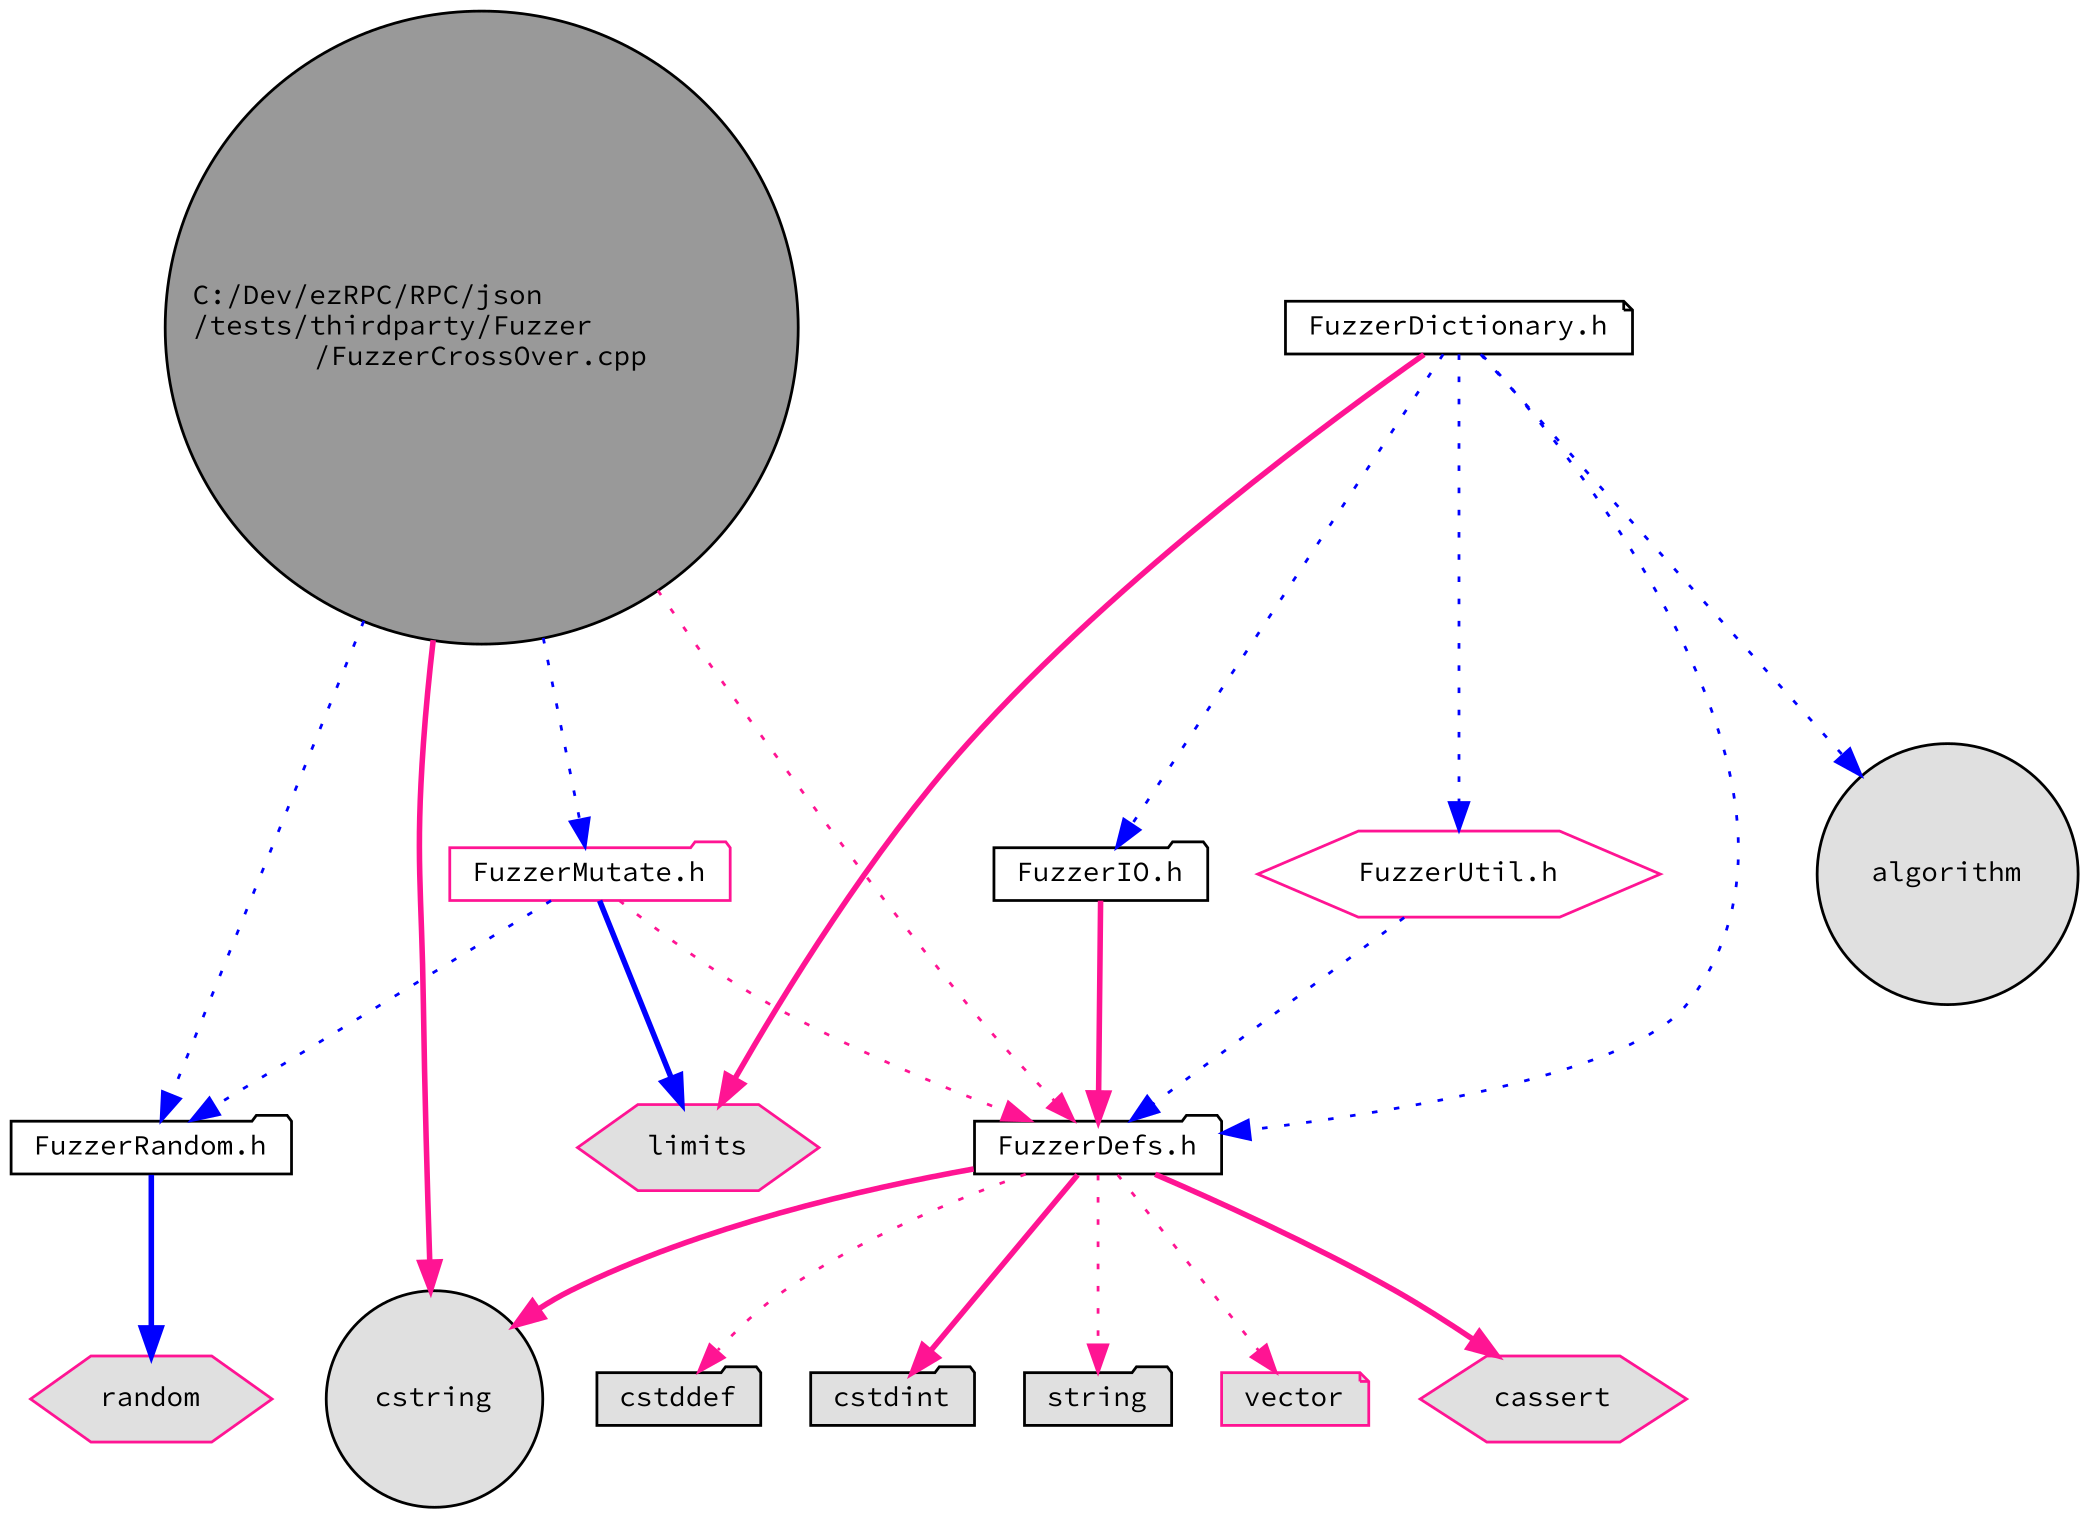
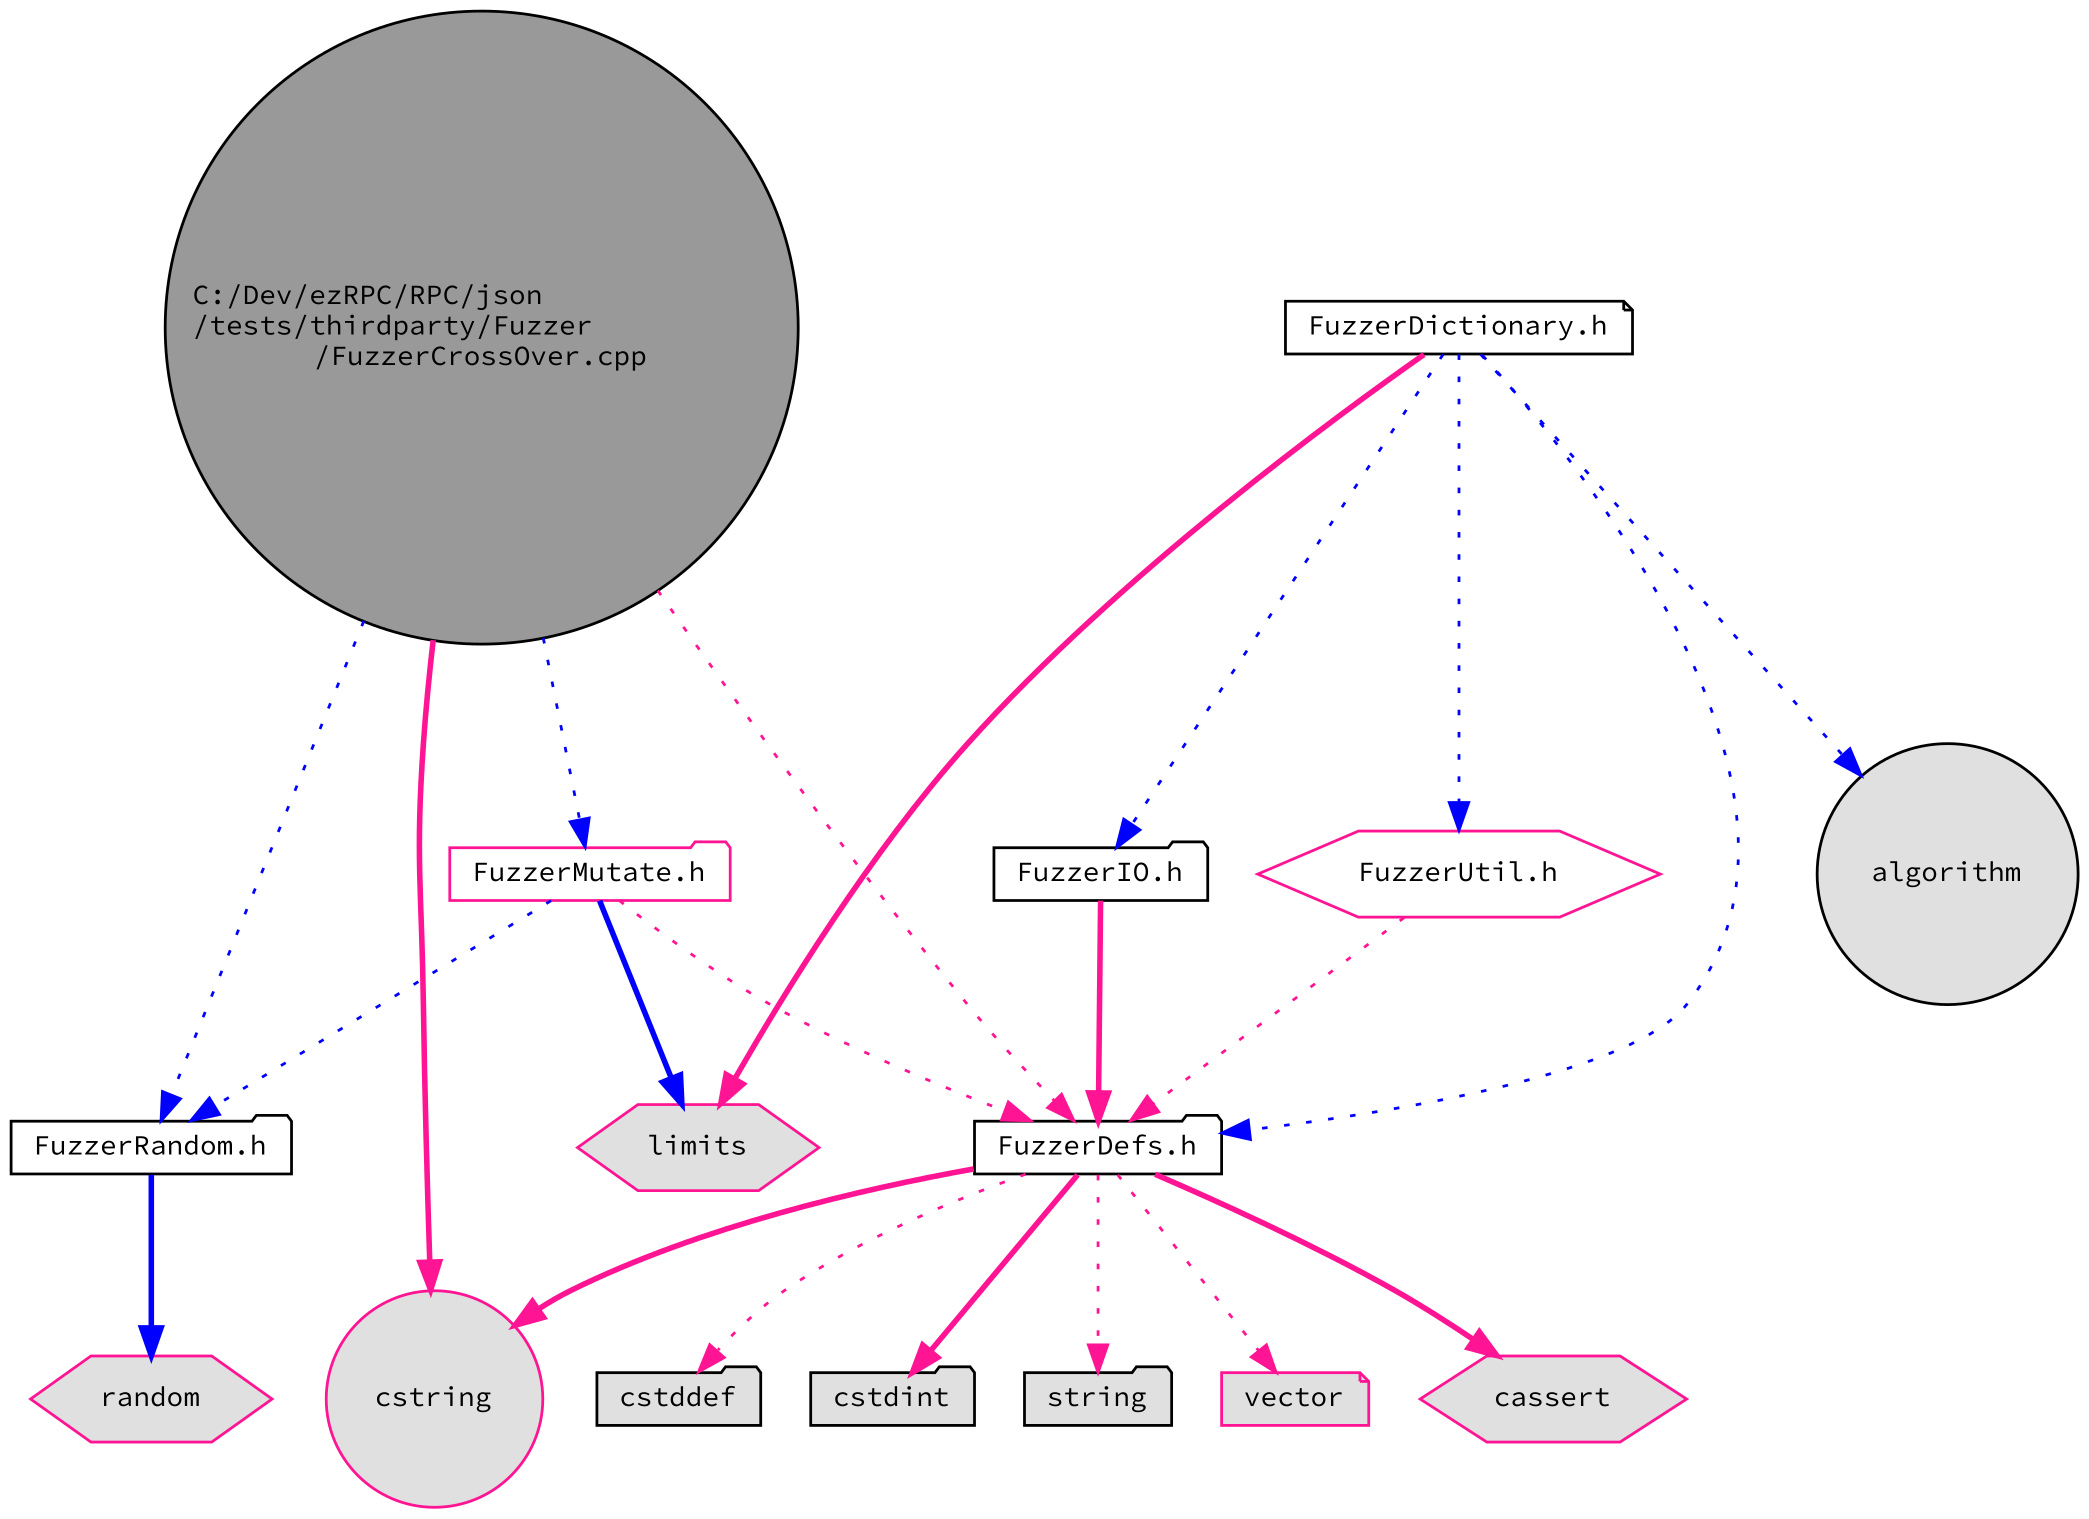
edge "FuzzerUtil.h" -> "FuzzerDefs.h": color blue -> deeppink
node "cstring": color black -> deeppink
